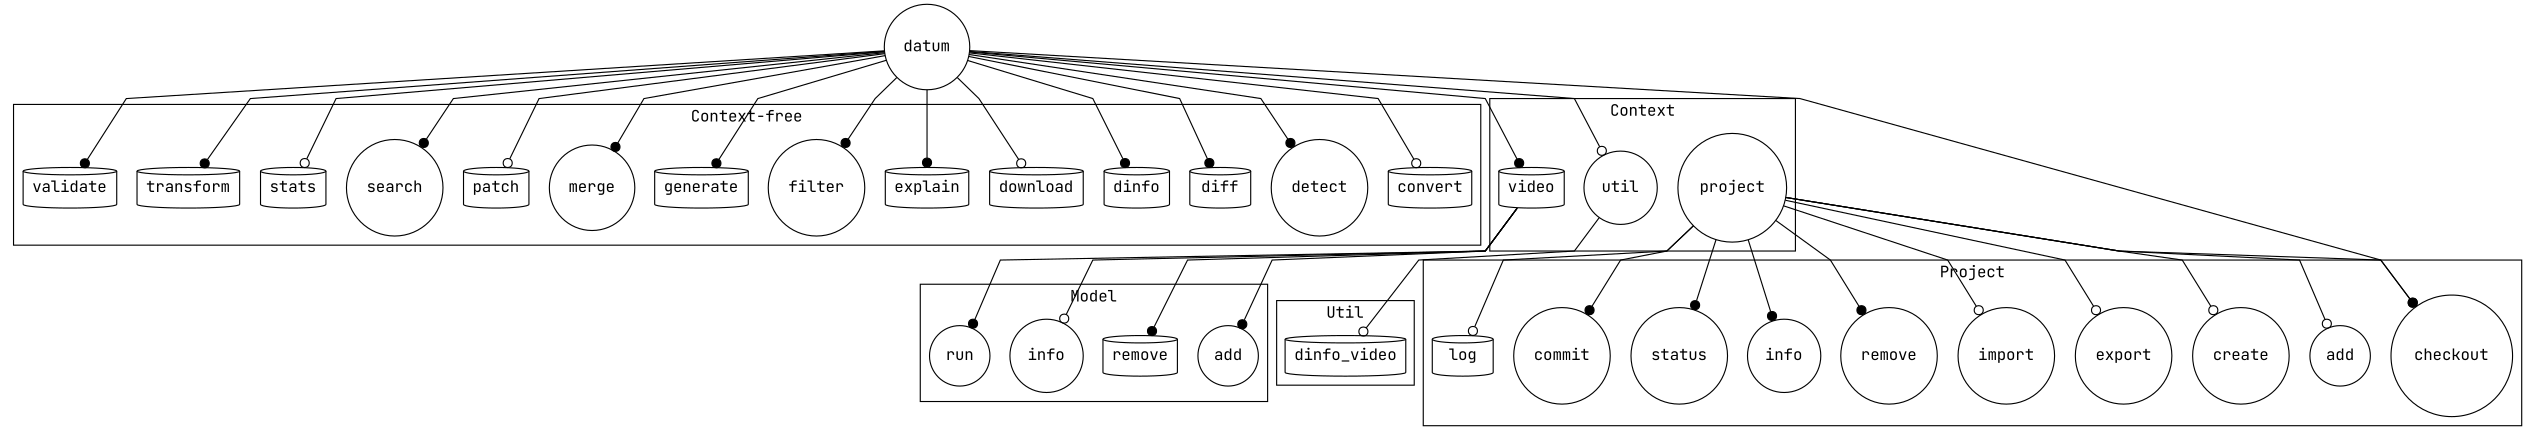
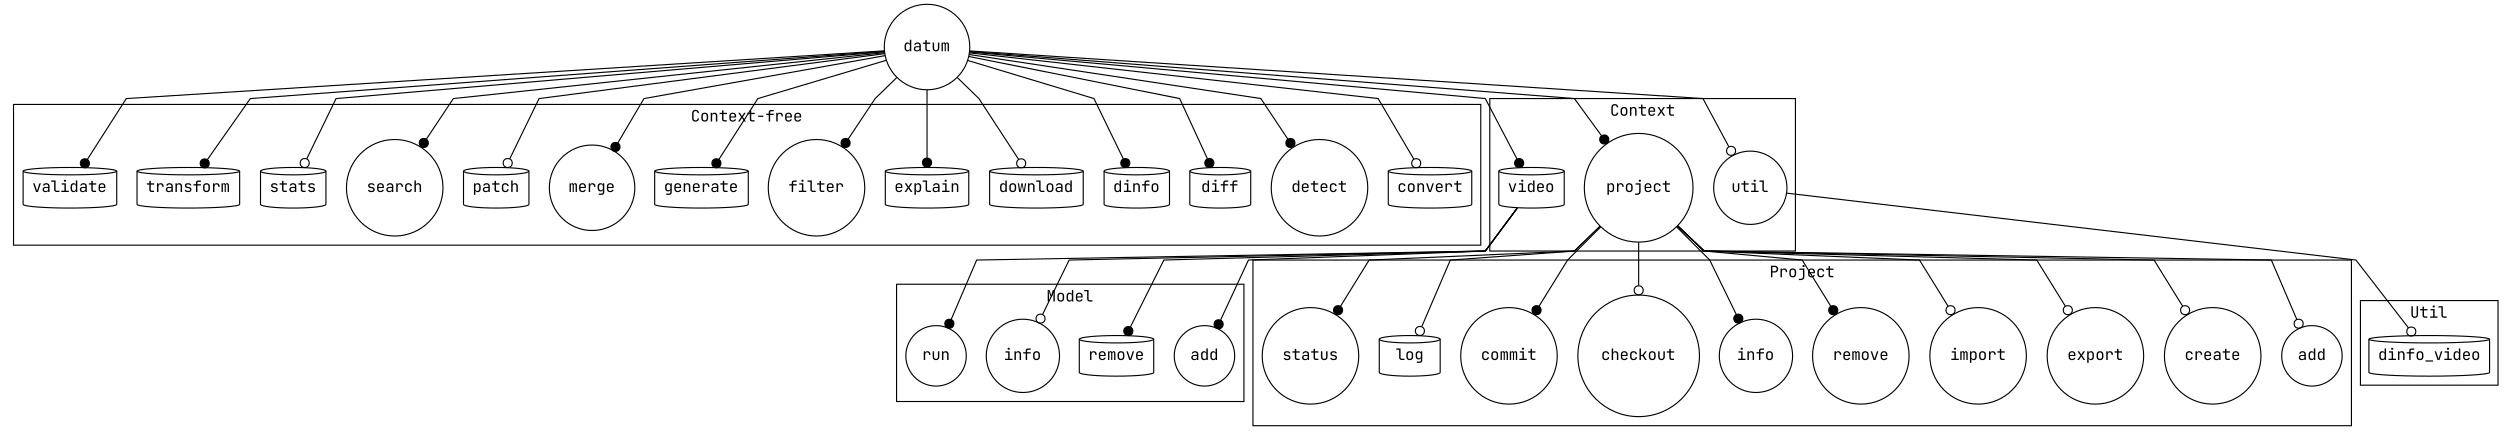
edge "datum" -> "checkout": now "datum" -> "project"
